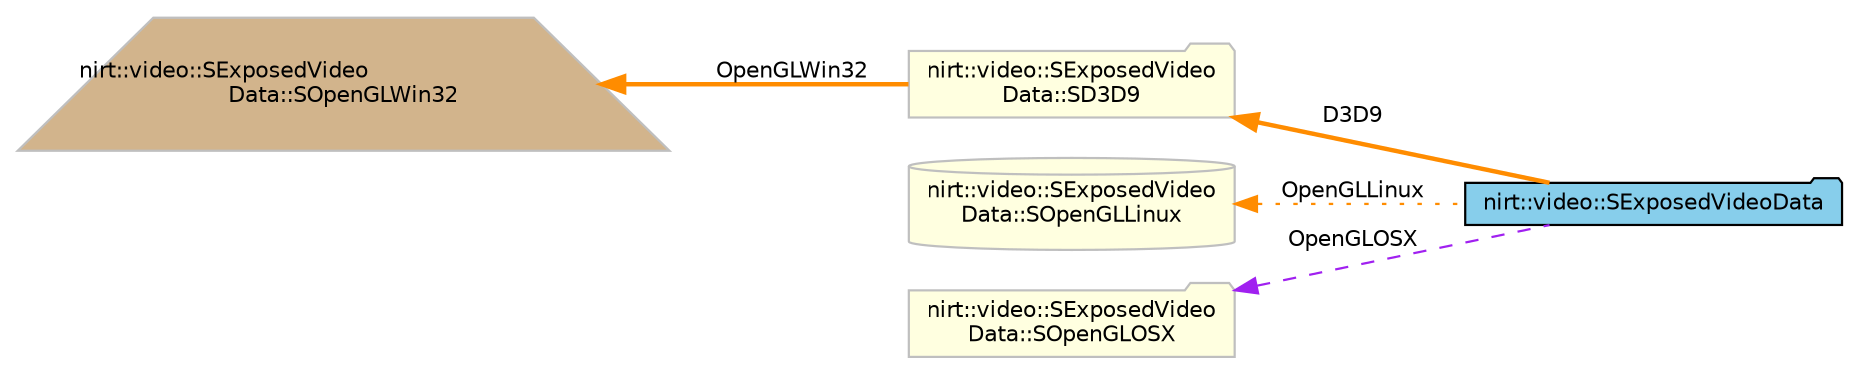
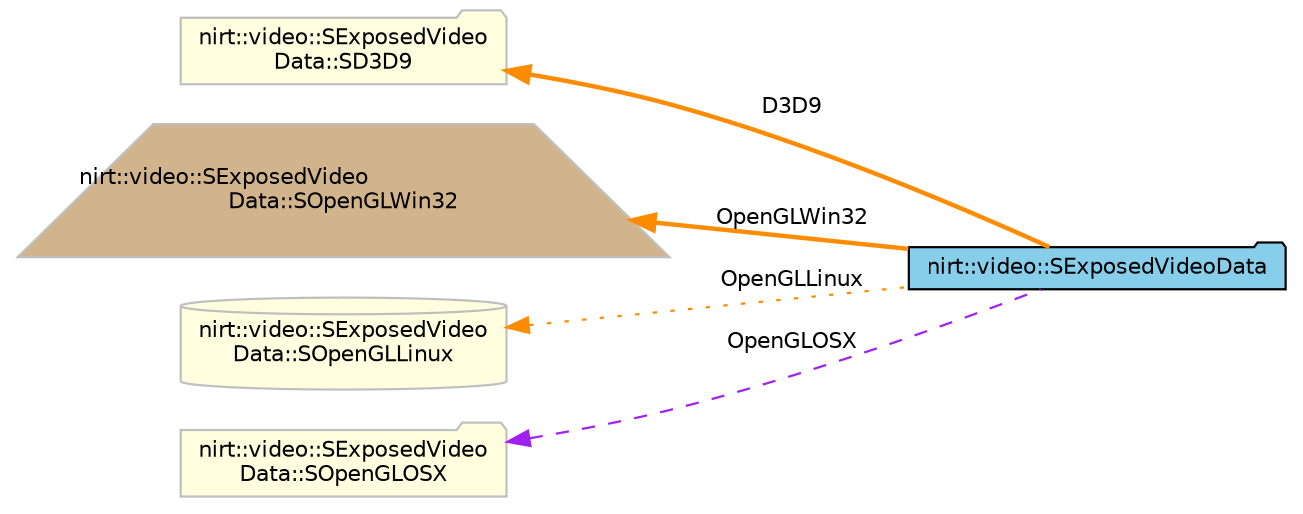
edge "nirt::video::SExposedVideo Data::SD3D9" -> "nirt::video::SExposedVideo Data::SOpenGLWin32": now "nirt::video::SExposedVideoData" -> "nirt::video::SExposedVideo Data::SOpenGLWin32"
